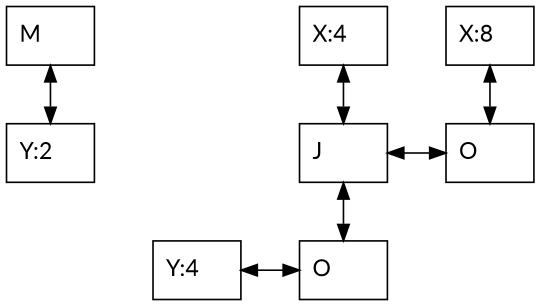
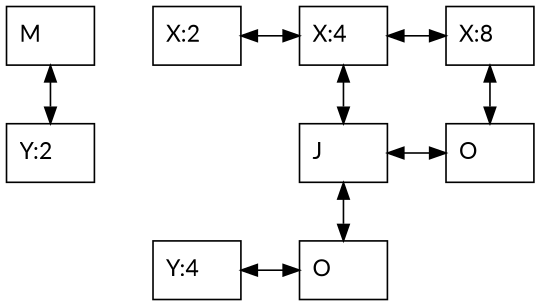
node "X:2": added
edge "X:4" -- "X:8": added
